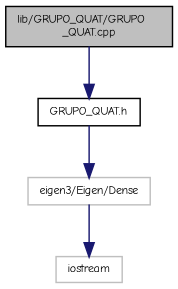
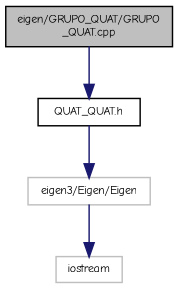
node "lib/GRUPO_QUAT/GRUPO _QUAT.cpp": label "lib/GRUPO_QUAT/GRUPO _QUAT.cpp" -> "eigen/GRUPO_QUAT/GRUPO _QUAT.cpp"
node "GRUPO_QUAT.h": label "GRUPO_QUAT.h" -> "QUAT_QUAT.h"
node "eigen3/Eigen/Dense": label "eigen3/Eigen/Dense" -> "eigen3/Eigen/Eigen"
